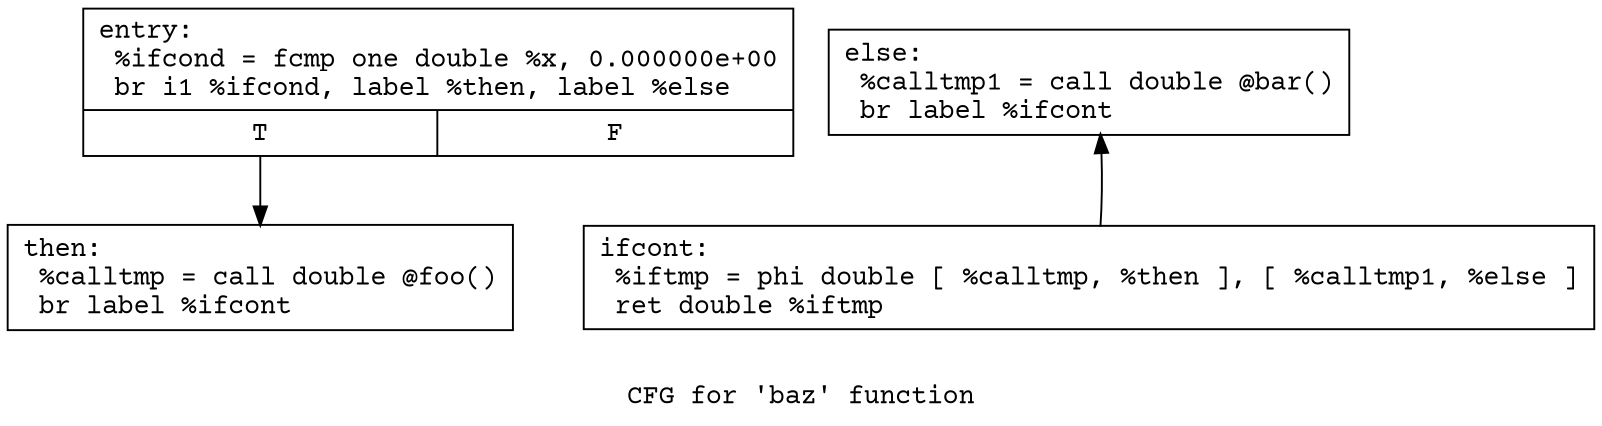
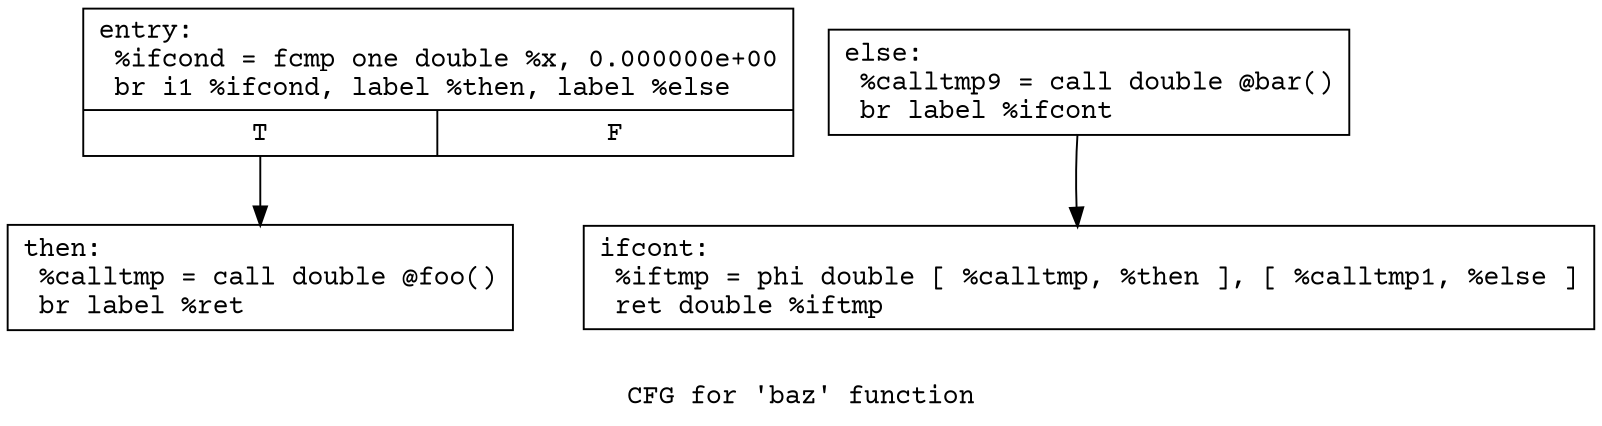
node "else:": text "%calltmp1 = call double @bar()" -> "%calltmp9 = call double @bar()"
edge "ifcont:" -> "else:": reversed
node "then:": text "br label %ifcont" -> "br label %ret"
